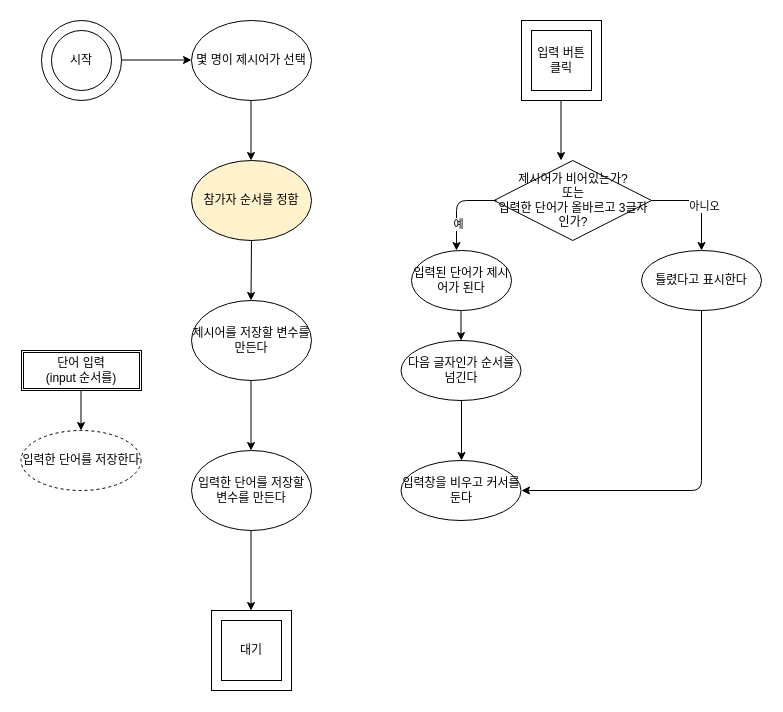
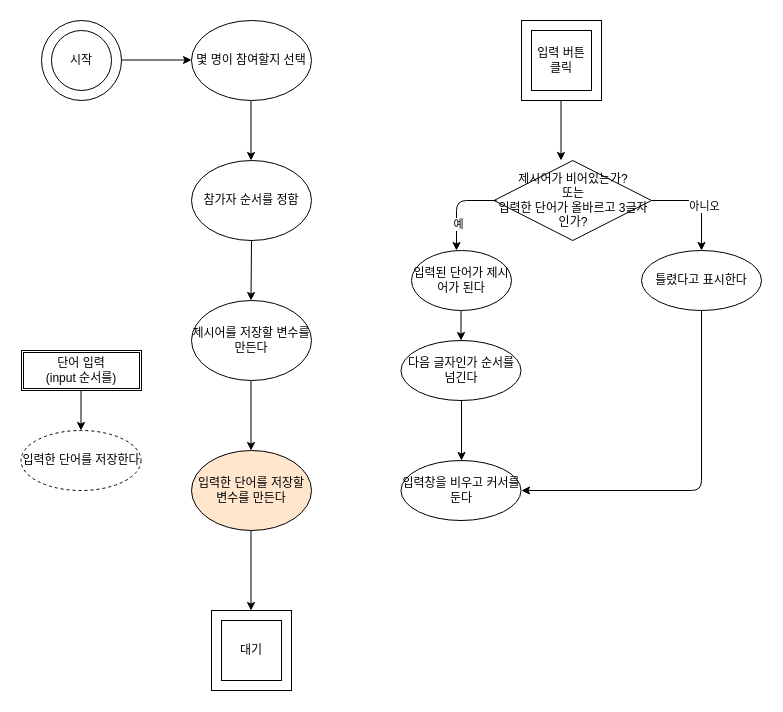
node "몇 명이 제시어가 선택": label "몇 명이 제시어가 선택" -> "몇 명이 참여할지 선택"
node "참가자 순서를 정함": fillcolor #fff2cc -> #ffffff
node "입력한 단어를 저장할 변수를 만든다": fillcolor #ffffff -> #ffe6cc
